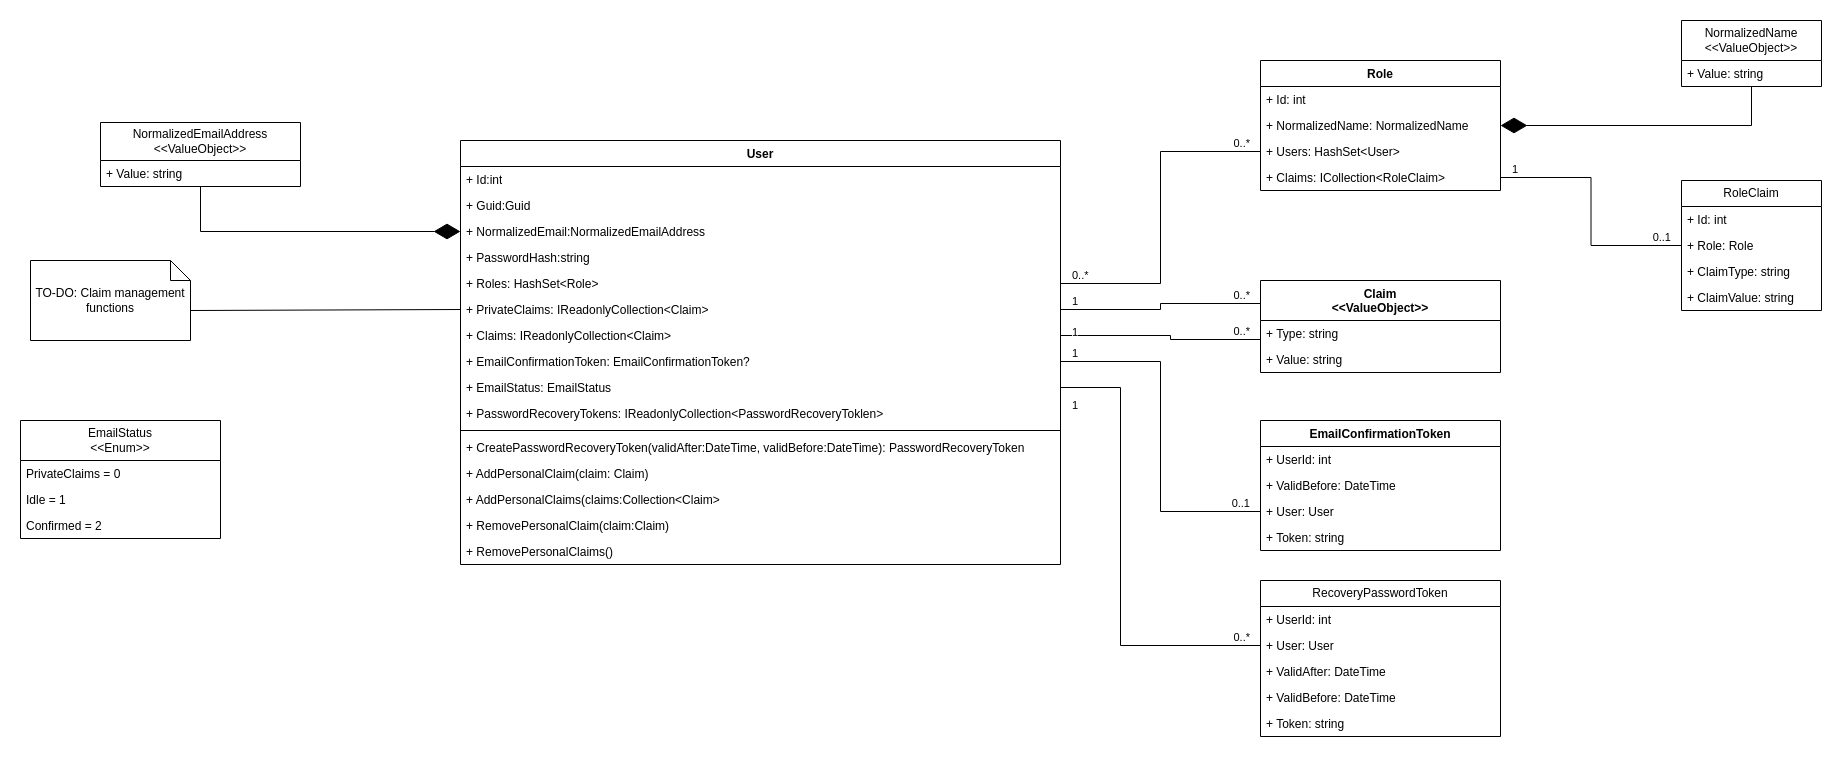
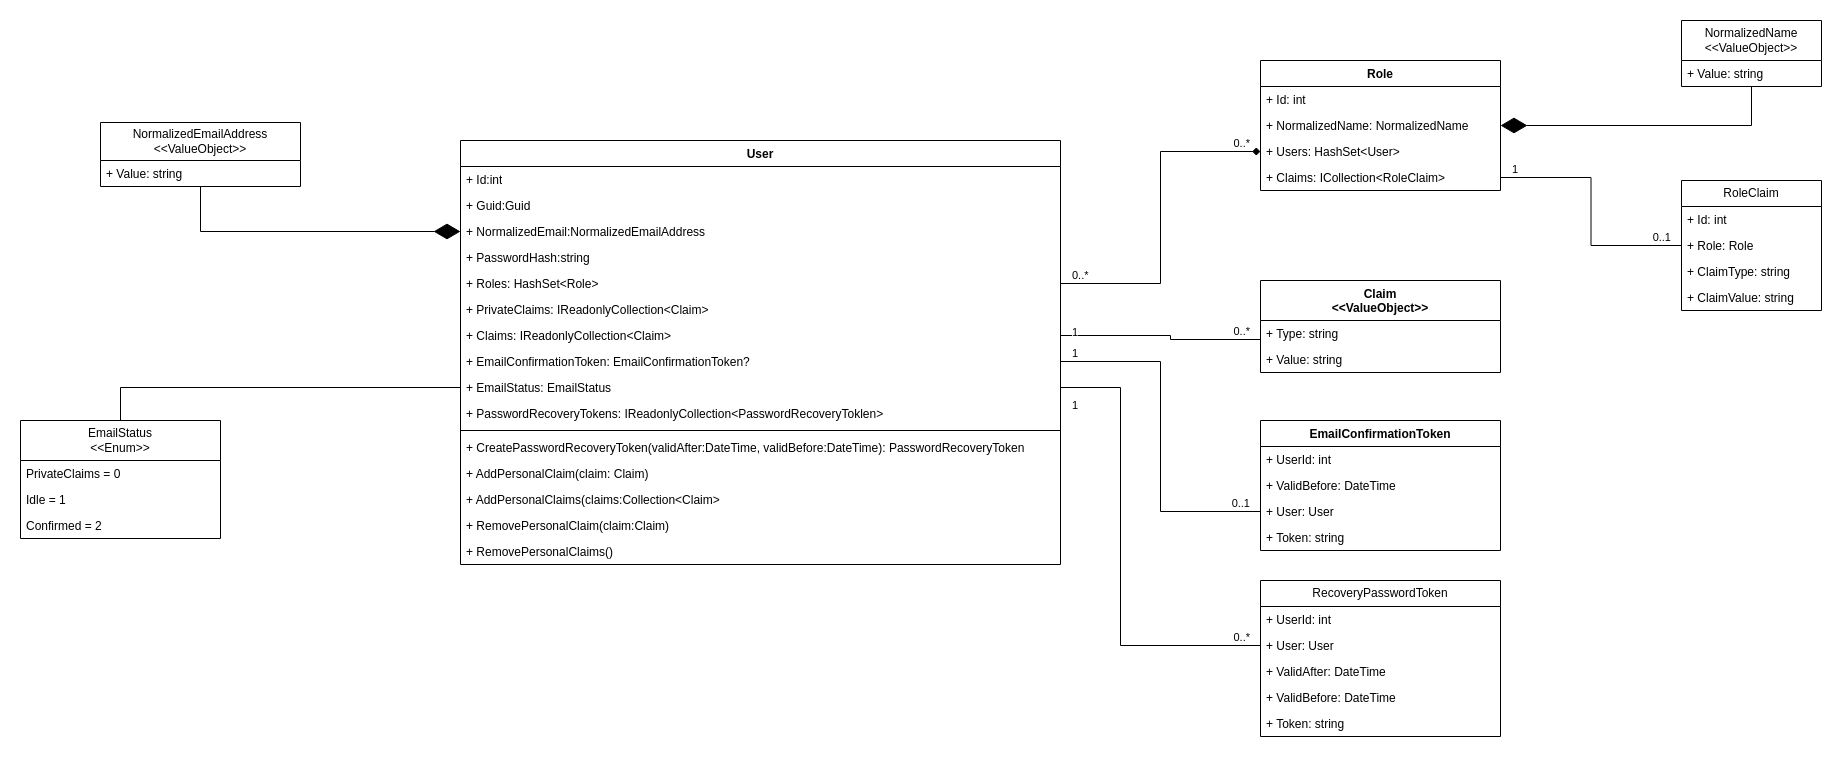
edge "+ Users: HashSet<User>" -- "+ Roles: HashSet<Role>": arrowhead none -> diamond
node "TO-DO: Claim management functions": removed
edge "+ PrivateClaims: IReadonlyCollection<Claim>" -- "Claim <<ValueObject>>": removed, labels "1", "0..*"
edge "TO-DO: Claim management functions" -- "+ PrivateClaims: IReadonlyCollection<Claim>": removed
edge "+ EmailStatus: EmailStatus" -- "EmailStatus <<Enum>>": added
